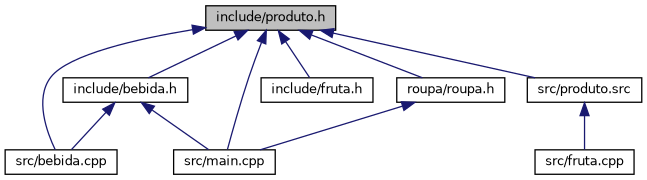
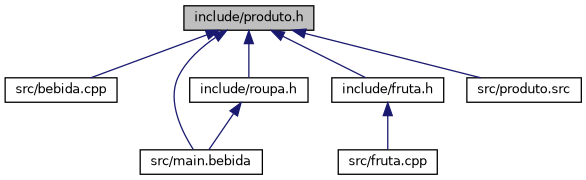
node "include/bebida.h": removed
node "roupa/roupa.h": label "roupa/roupa.h" -> "include/roupa.h"
edge "src/fruta.cpp" -> "src/produto.src": now "src/fruta.cpp" -> "include/fruta.h"
node "src/main.cpp": label "src/main.cpp" -> "src/main.bebida"
